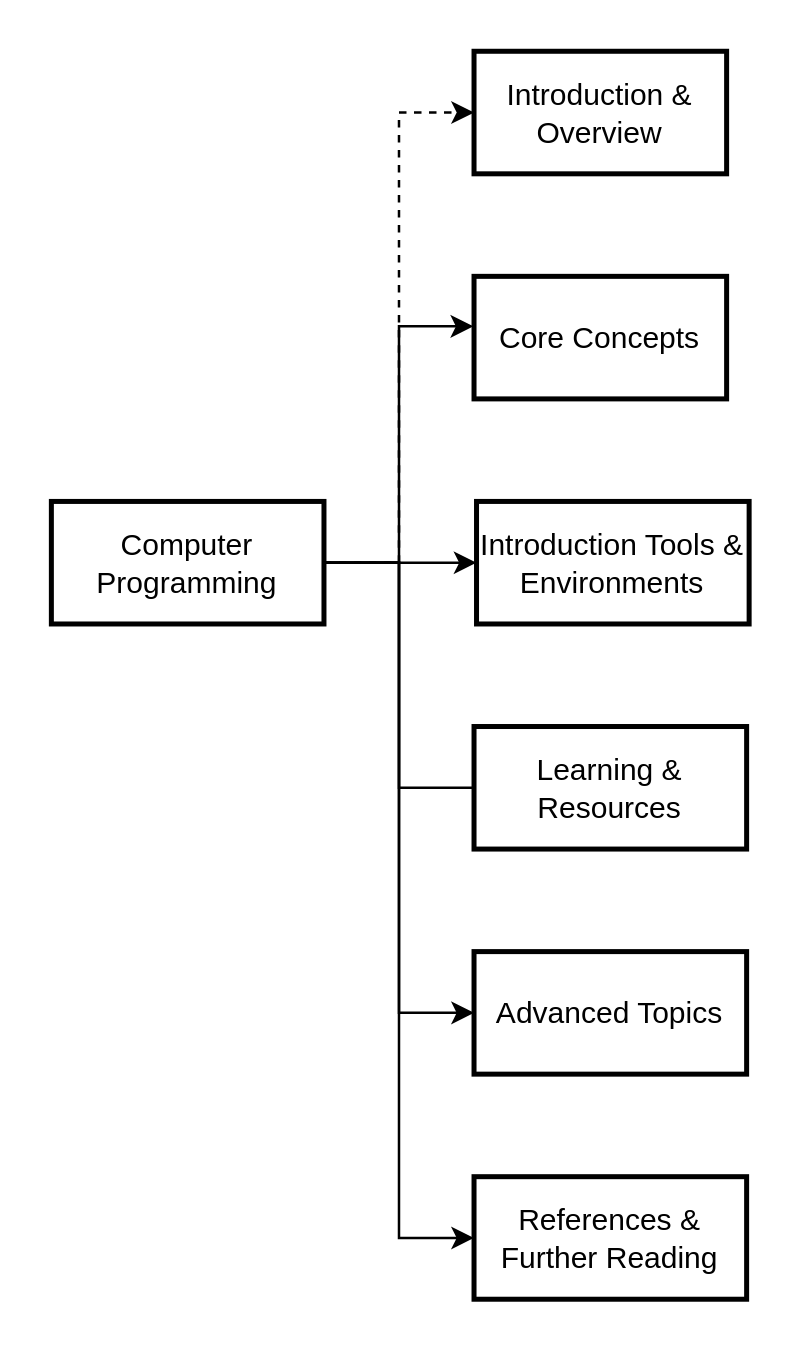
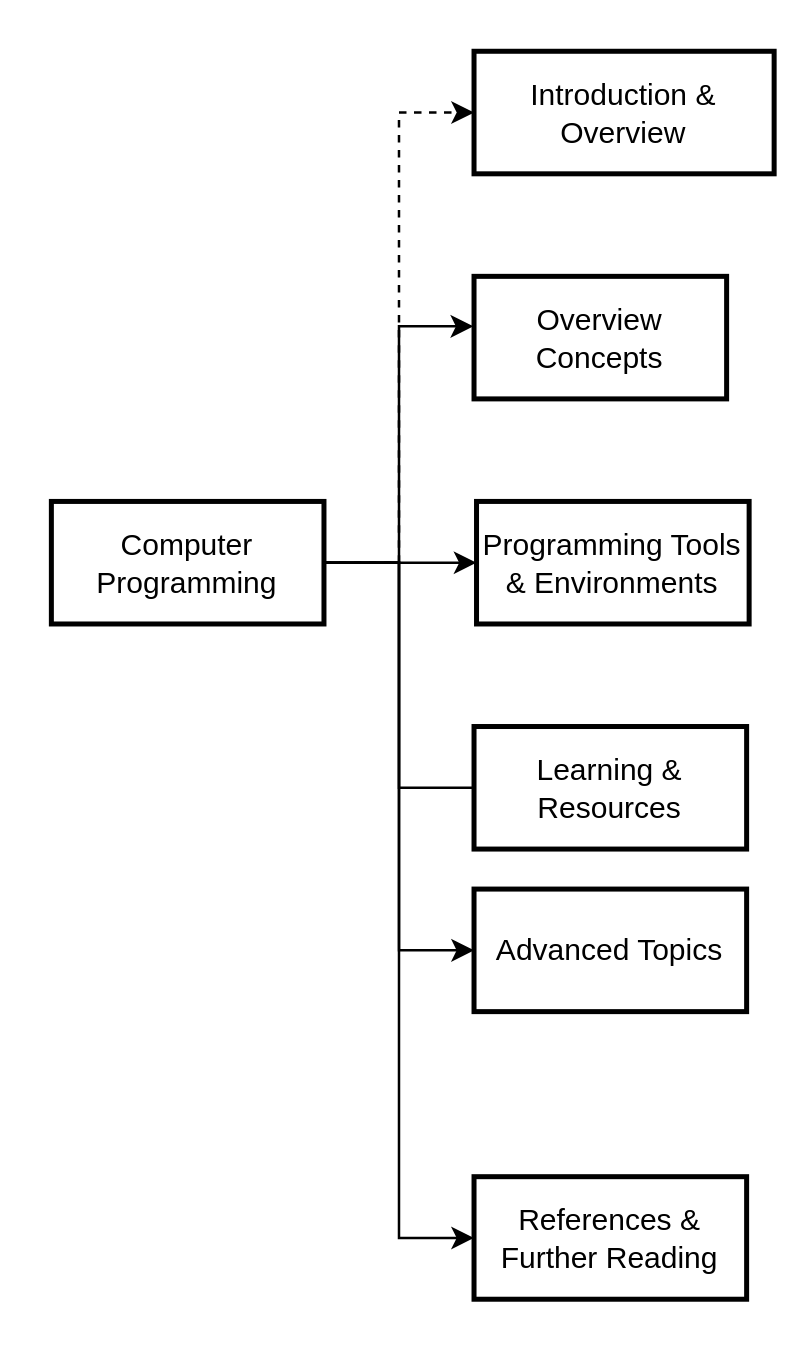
node "Introduction & Overview": size 253x123 -> 300x123
node "Core Concepts": label "Core Concepts" -> "Overview Concepts"
node "Introduction Tools & Environments": label "Introduction Tools & Environments" -> "Programming Tools & Environments"
node "Advanced Topics": moved (610, 1013) -> (610, 950)
